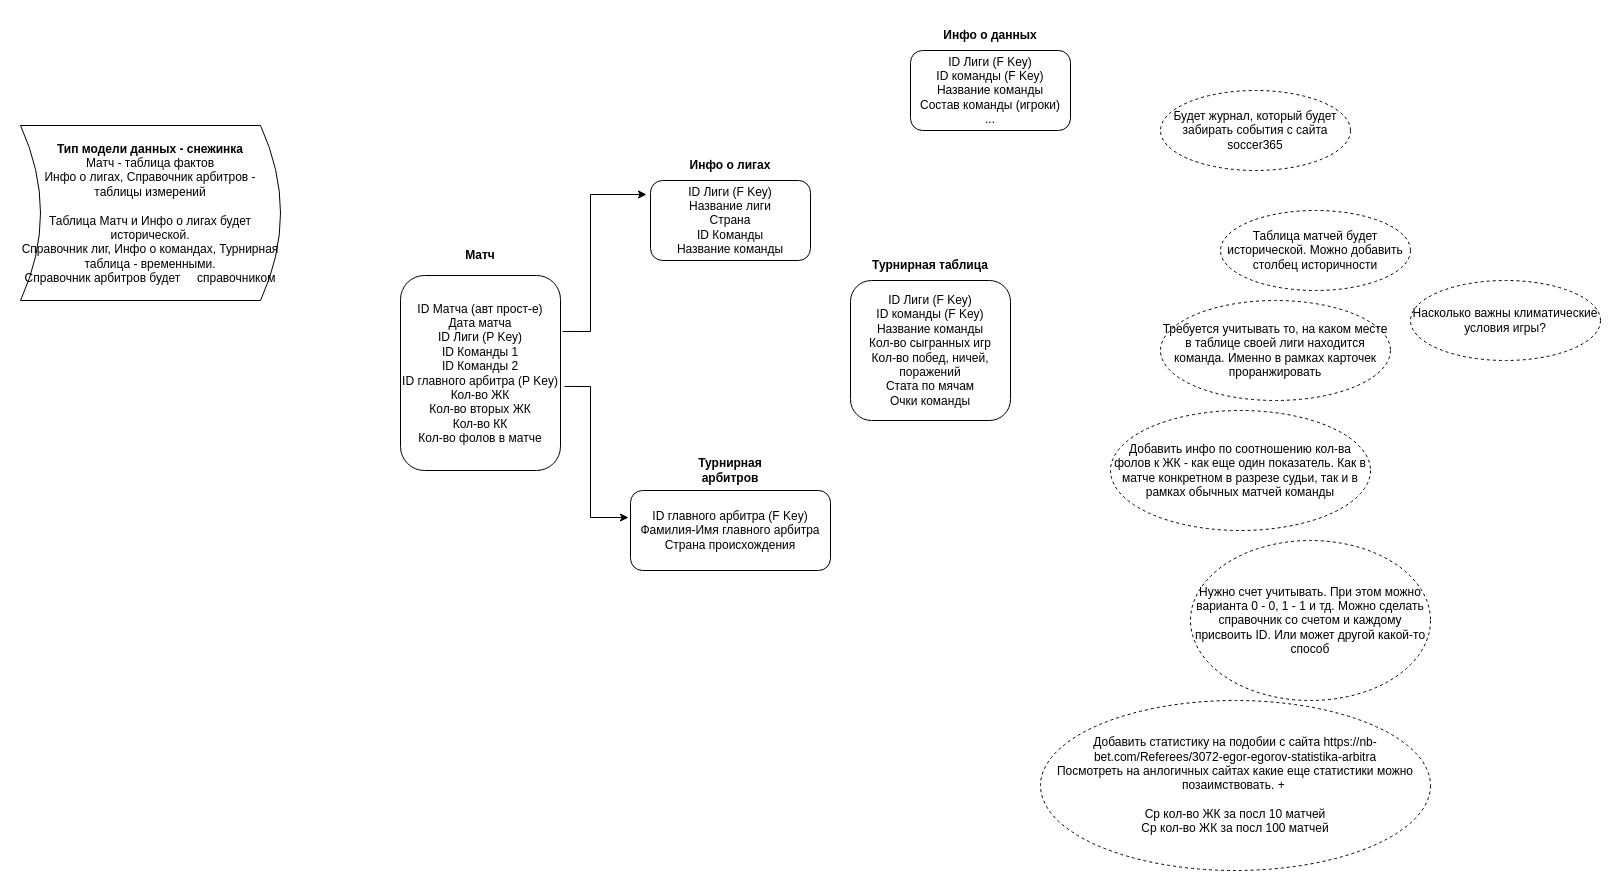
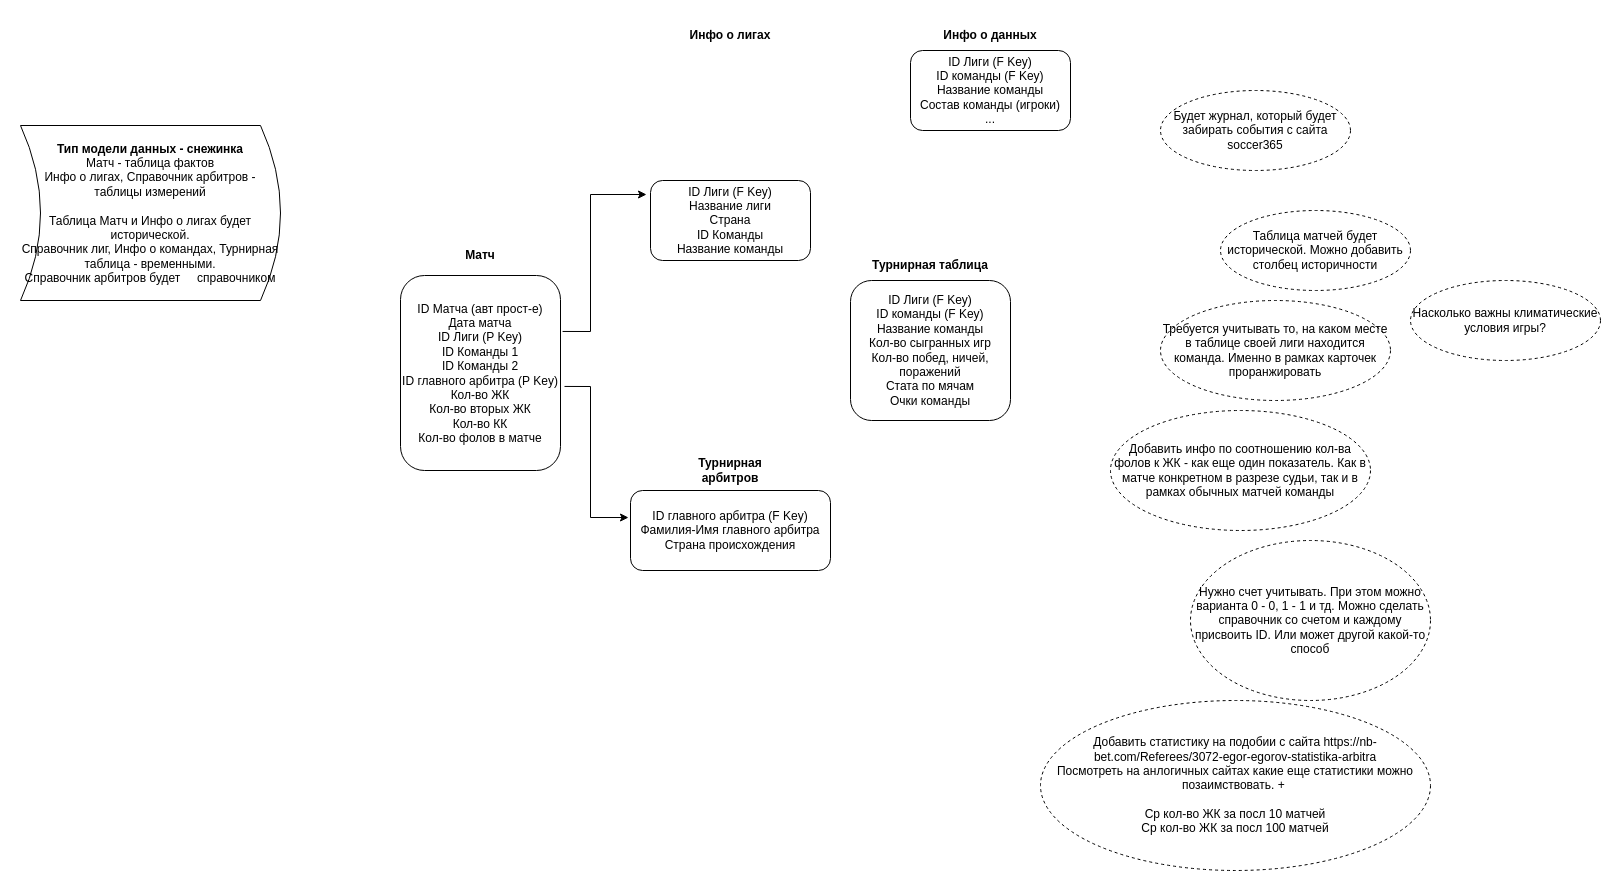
node "Инфо о лигах": moved (731, 166) -> (731, 36)
